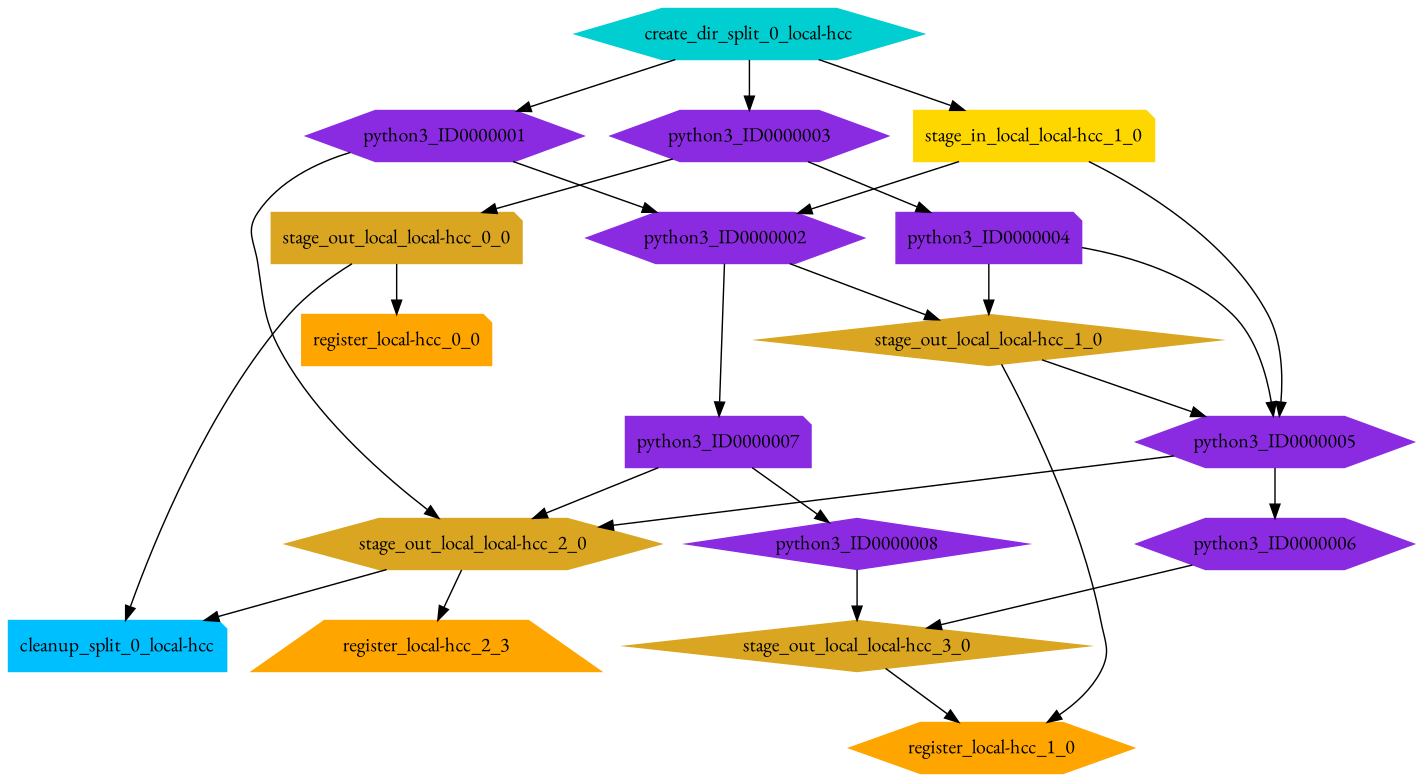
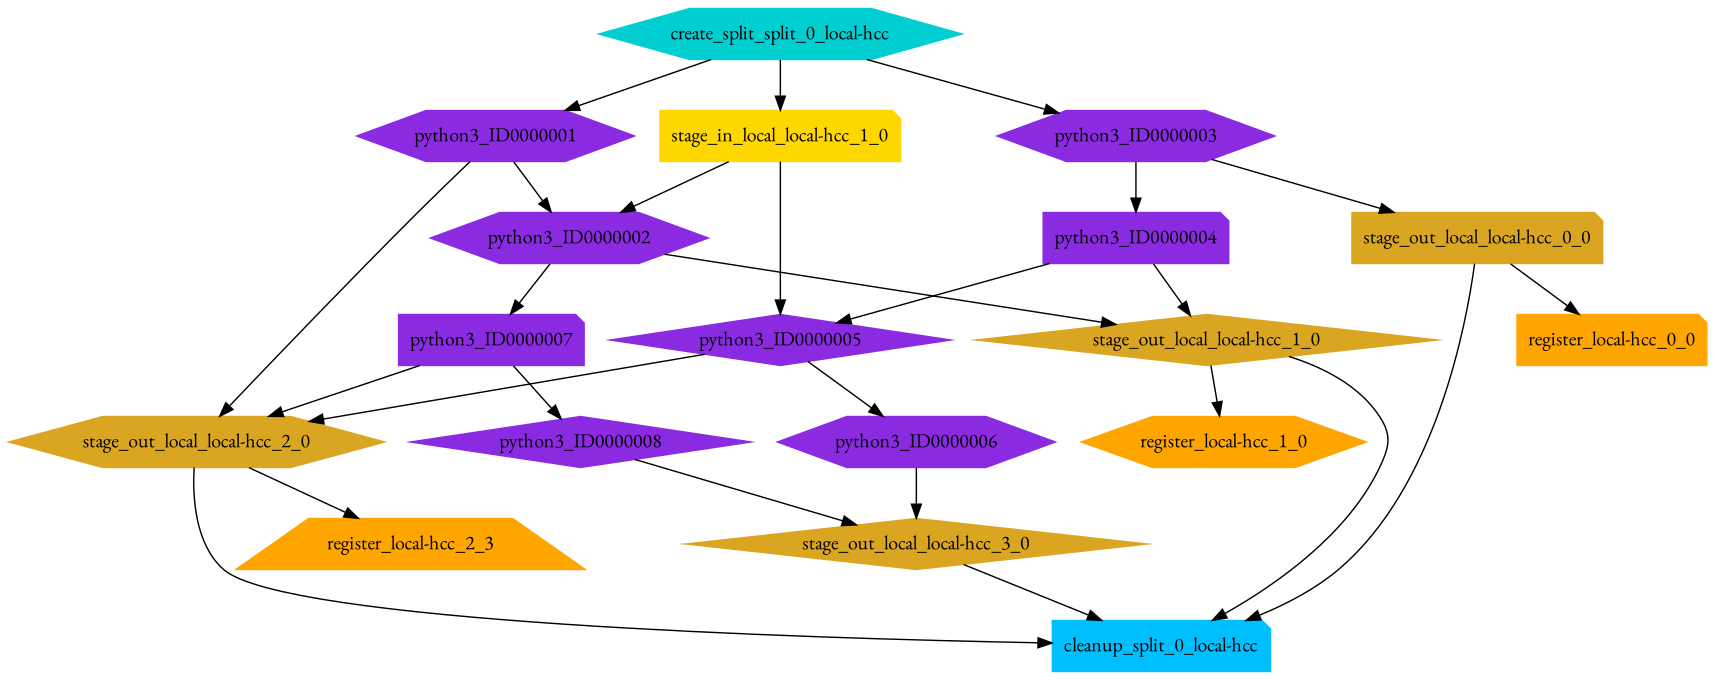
node "create_dir_split_0_local-hcc": label "create_dir_split_0_local-hcc" -> "create_split_split_0_local-hcc"
edge "stage_out_local_local-hcc_1_0" -> "python3_ID0000005": now "stage_out_local_local-hcc_1_0" -> "cleanup_split_0_local-hcc"
node "python3_ID0000005": shape hexagon -> diamond
edge "stage_out_local_local-hcc_3_0" -> "register_local-hcc_1_0": now "stage_out_local_local-hcc_3_0" -> "cleanup_split_0_local-hcc"
